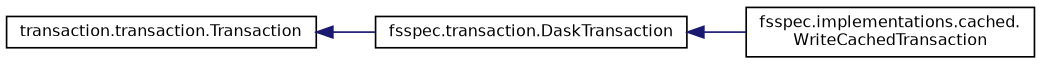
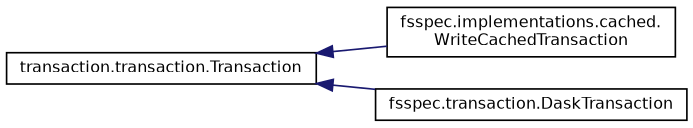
edge "fsspec.implementations.cached. WriteCachedTransaction" -> "fsspec.transaction.DaskTransaction": now "fsspec.implementations.cached. WriteCachedTransaction" -> "transaction.transaction.Transaction"
